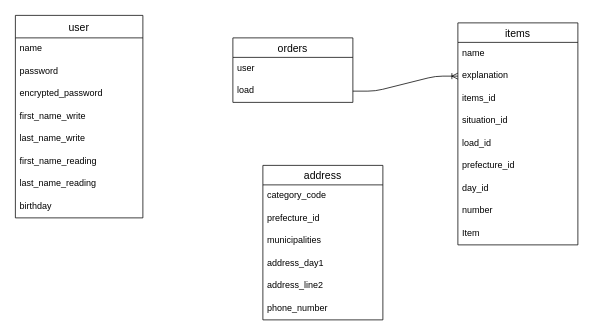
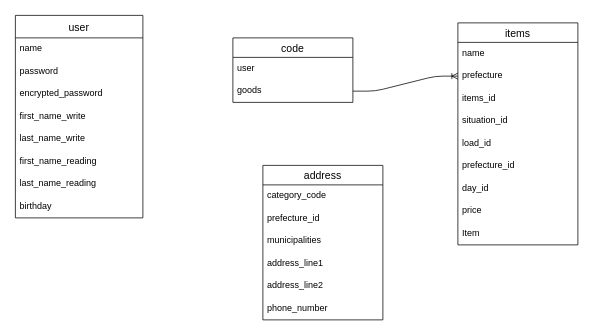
node "orders": label "orders" -> "code"
node "explanation": label "explanation" -> "prefecture"
node "load": label "load" -> "goods"
node "number": label "number" -> "price"
node "address_day1": label "address_day1" -> "address_line1"
